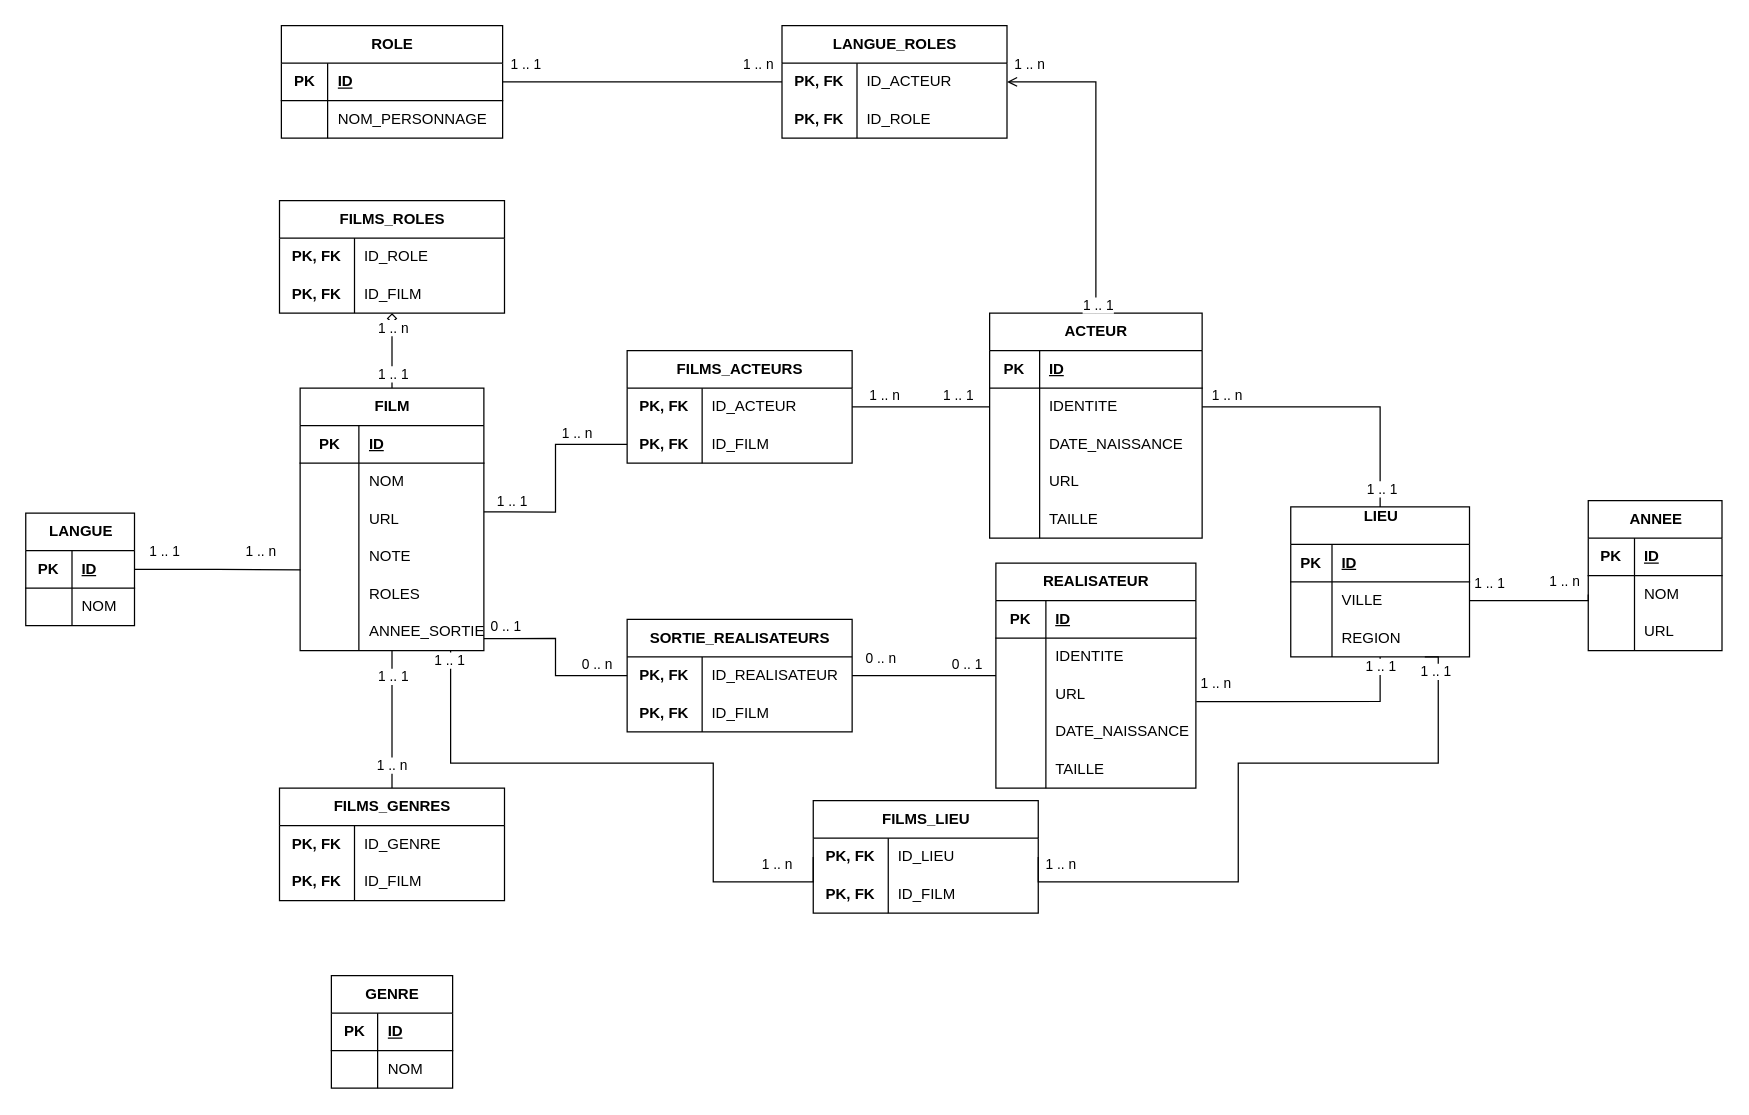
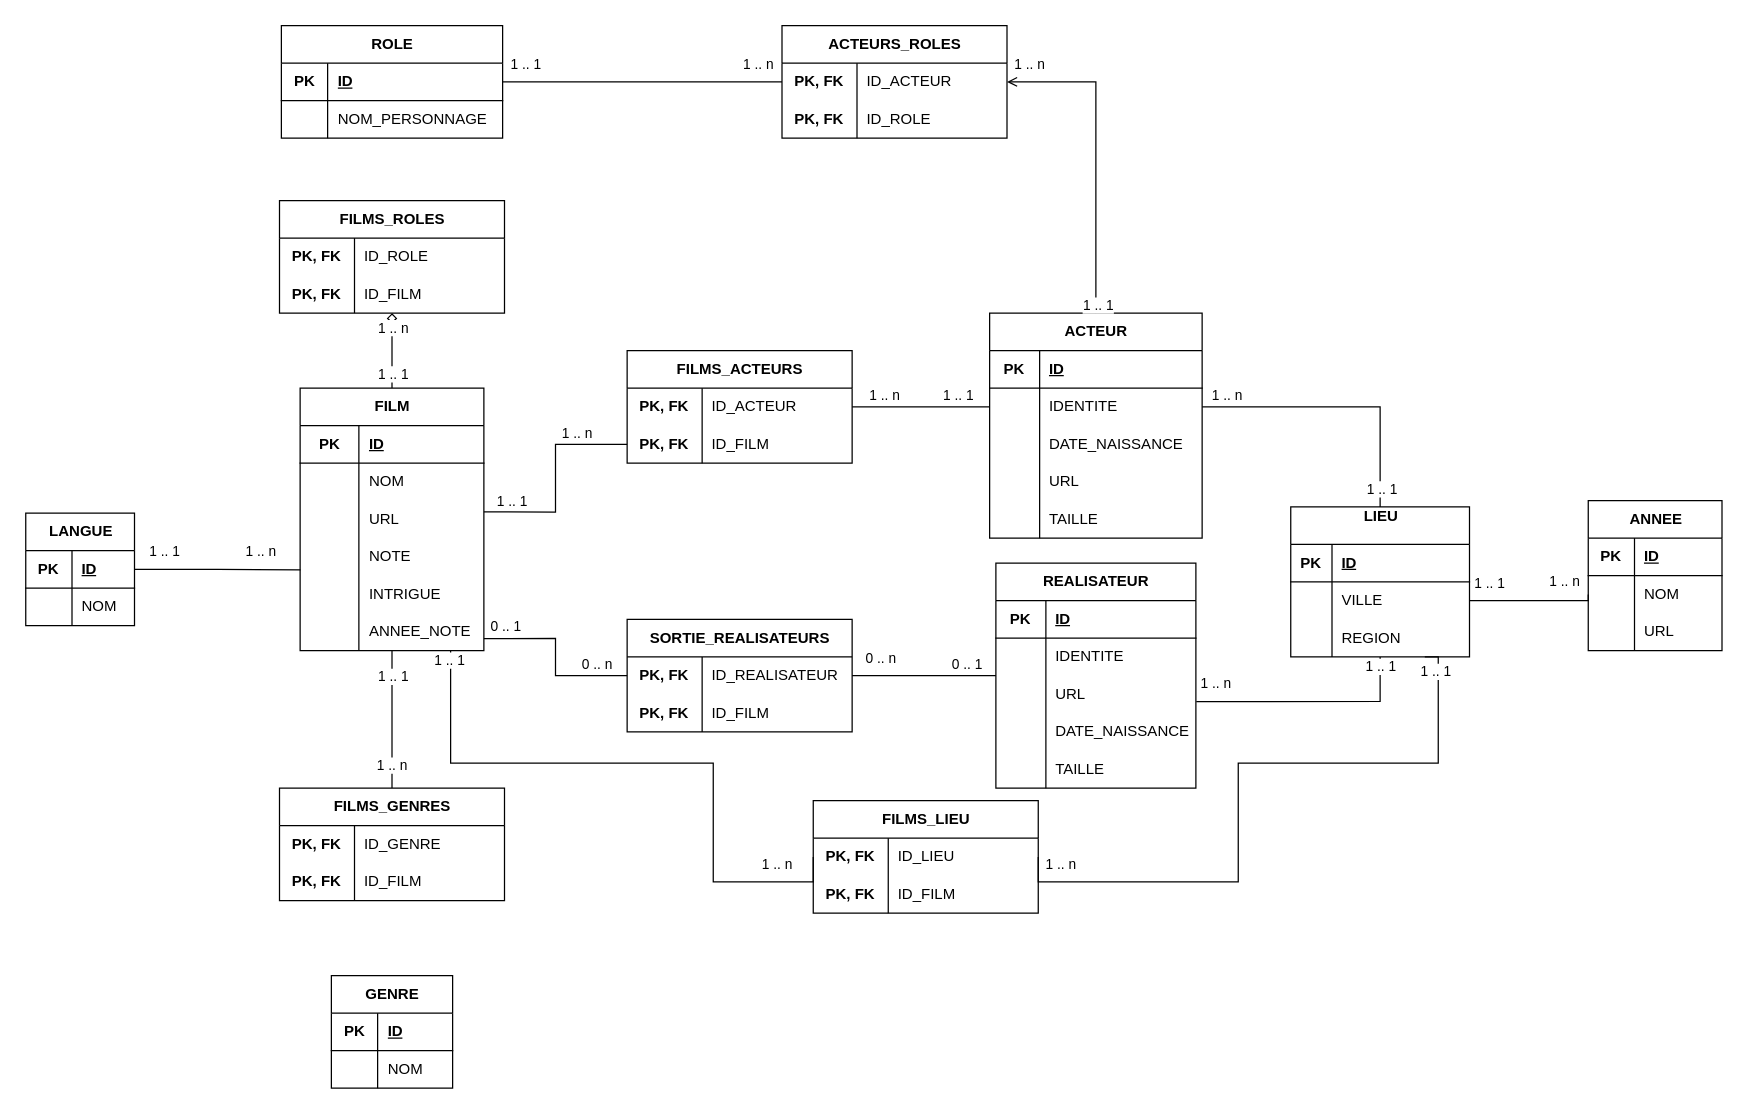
node "LANGUE_ROLES": label "LANGUE_ROLES" -> "ACTEURS_ROLES"
node "ROLES": label "ROLES" -> "INTRIGUE"
node "ANNEE_SORTIE": label "ANNEE_SORTIE" -> "ANNEE_NOTE"
